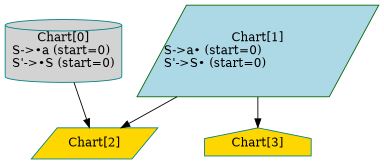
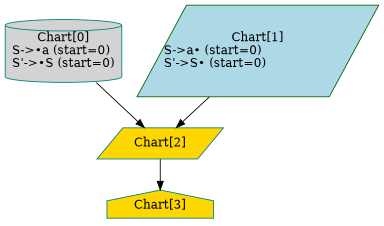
edge "Chart[1] S->a• (start=0) S'->S• (start=0)" -> "Chart[3]": now "Chart[2]" -> "Chart[3]"
